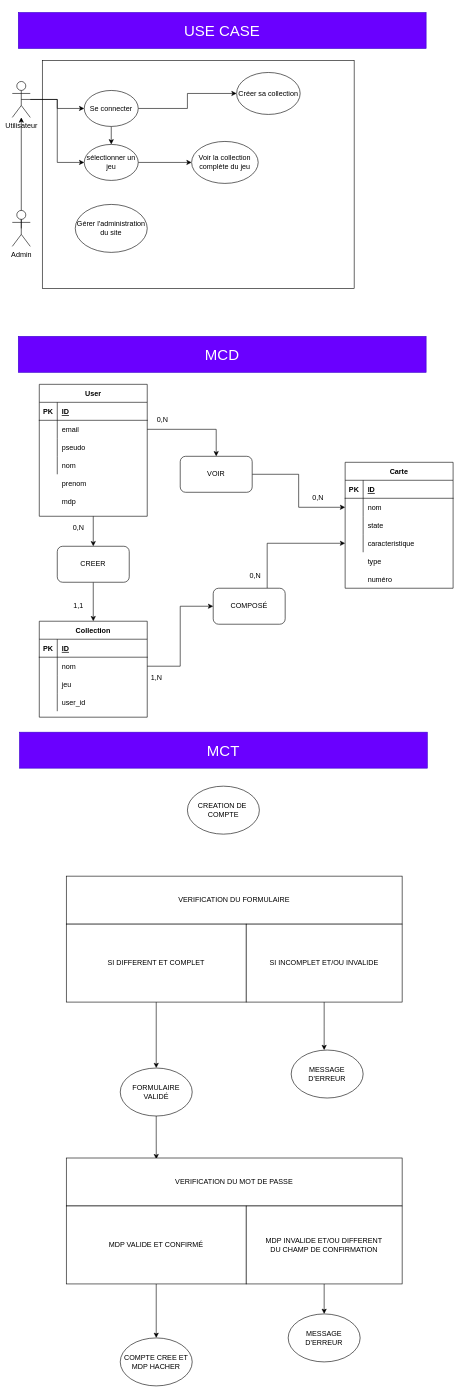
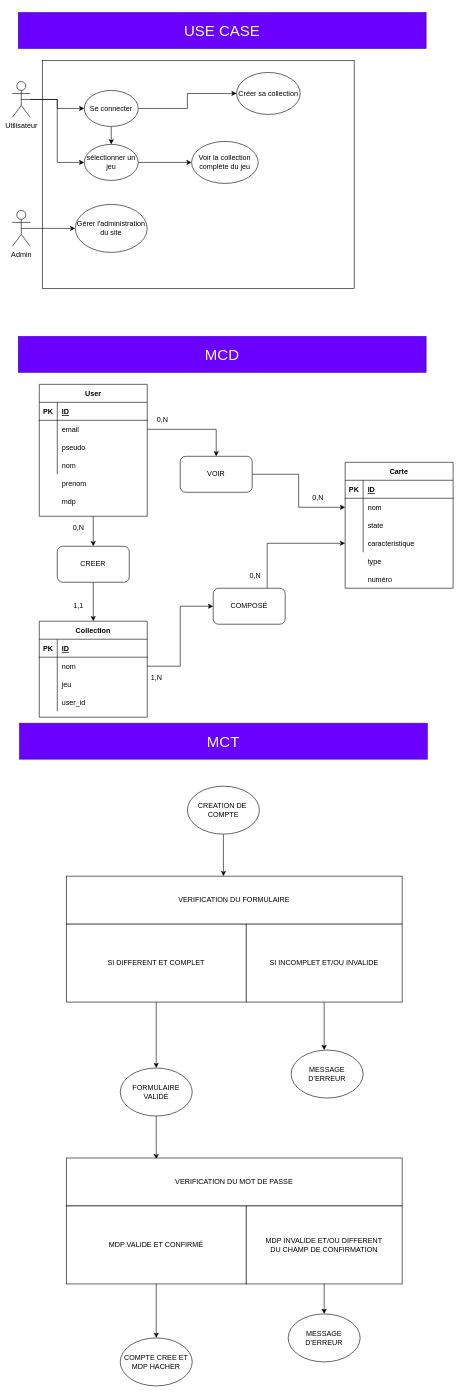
edge "Admin" -> "Utilisateur": now "Admin" -> "Gérer l'administration du site"
node "MCT": moved (224, 750) -> (224, 741)
edge "CREATION DE COMPTE" -> "VERIFICATION DU FORMULAIRE": added
